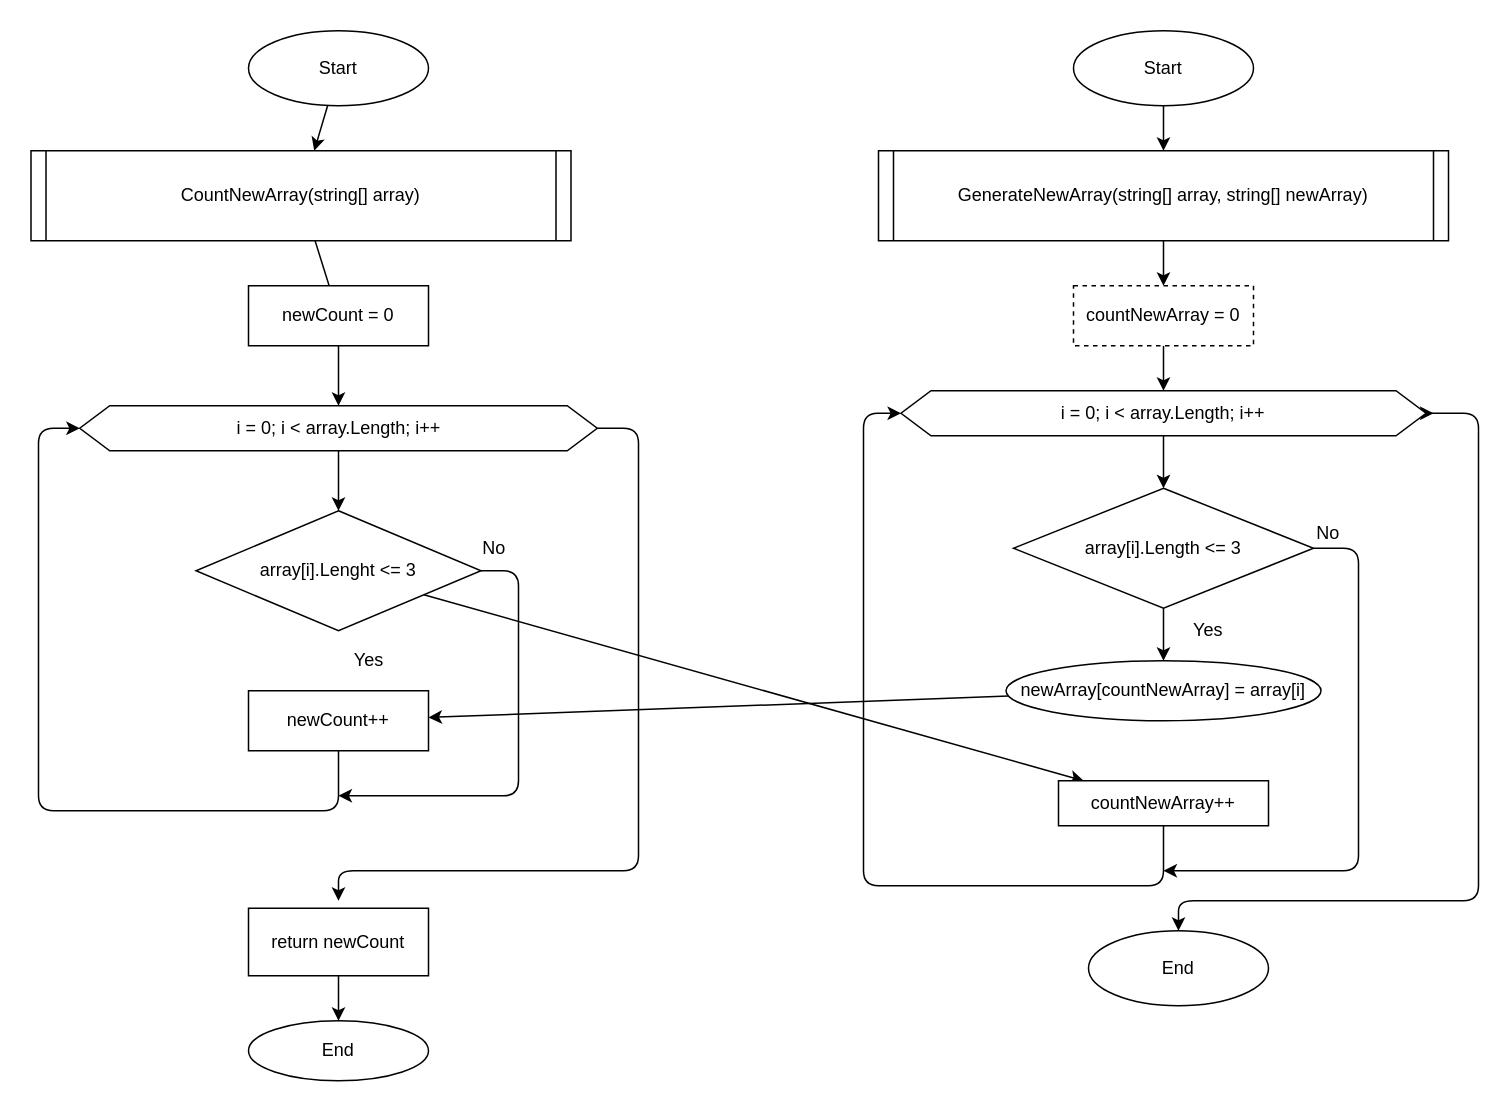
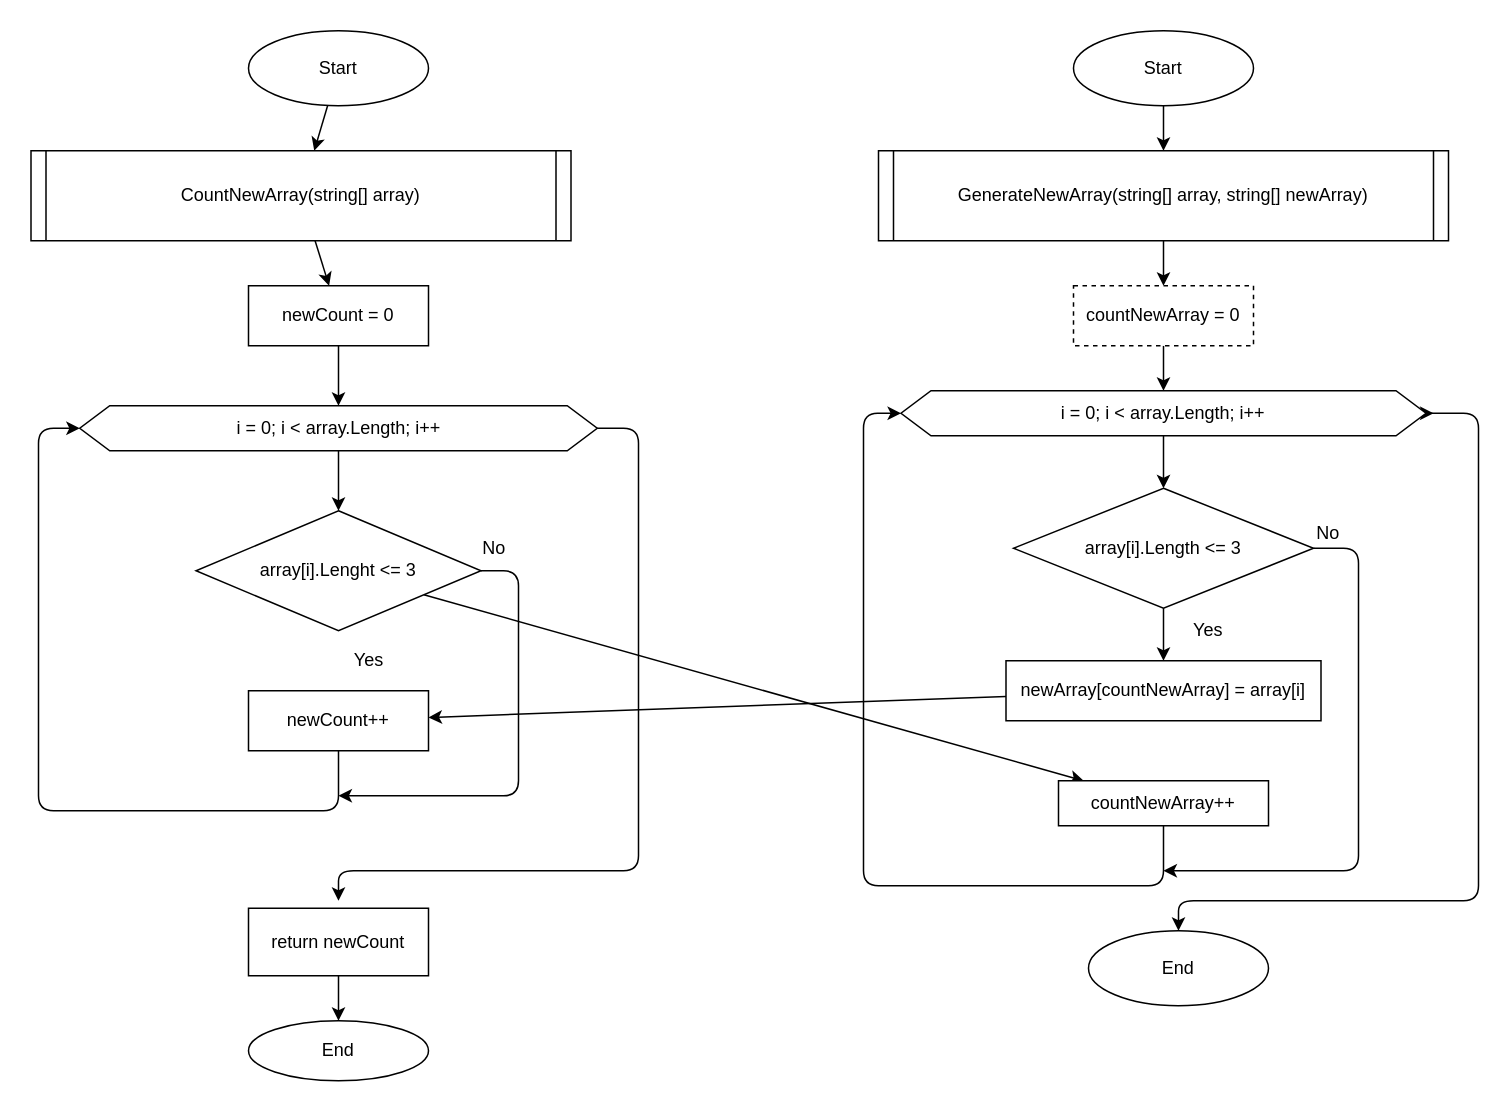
edge "CountNewArray(string[] array)" -- "newCount = 0": arrowhead none -> classic
node "newArray[countNewArray] = array[i]": shape ellipse -> rectangle
